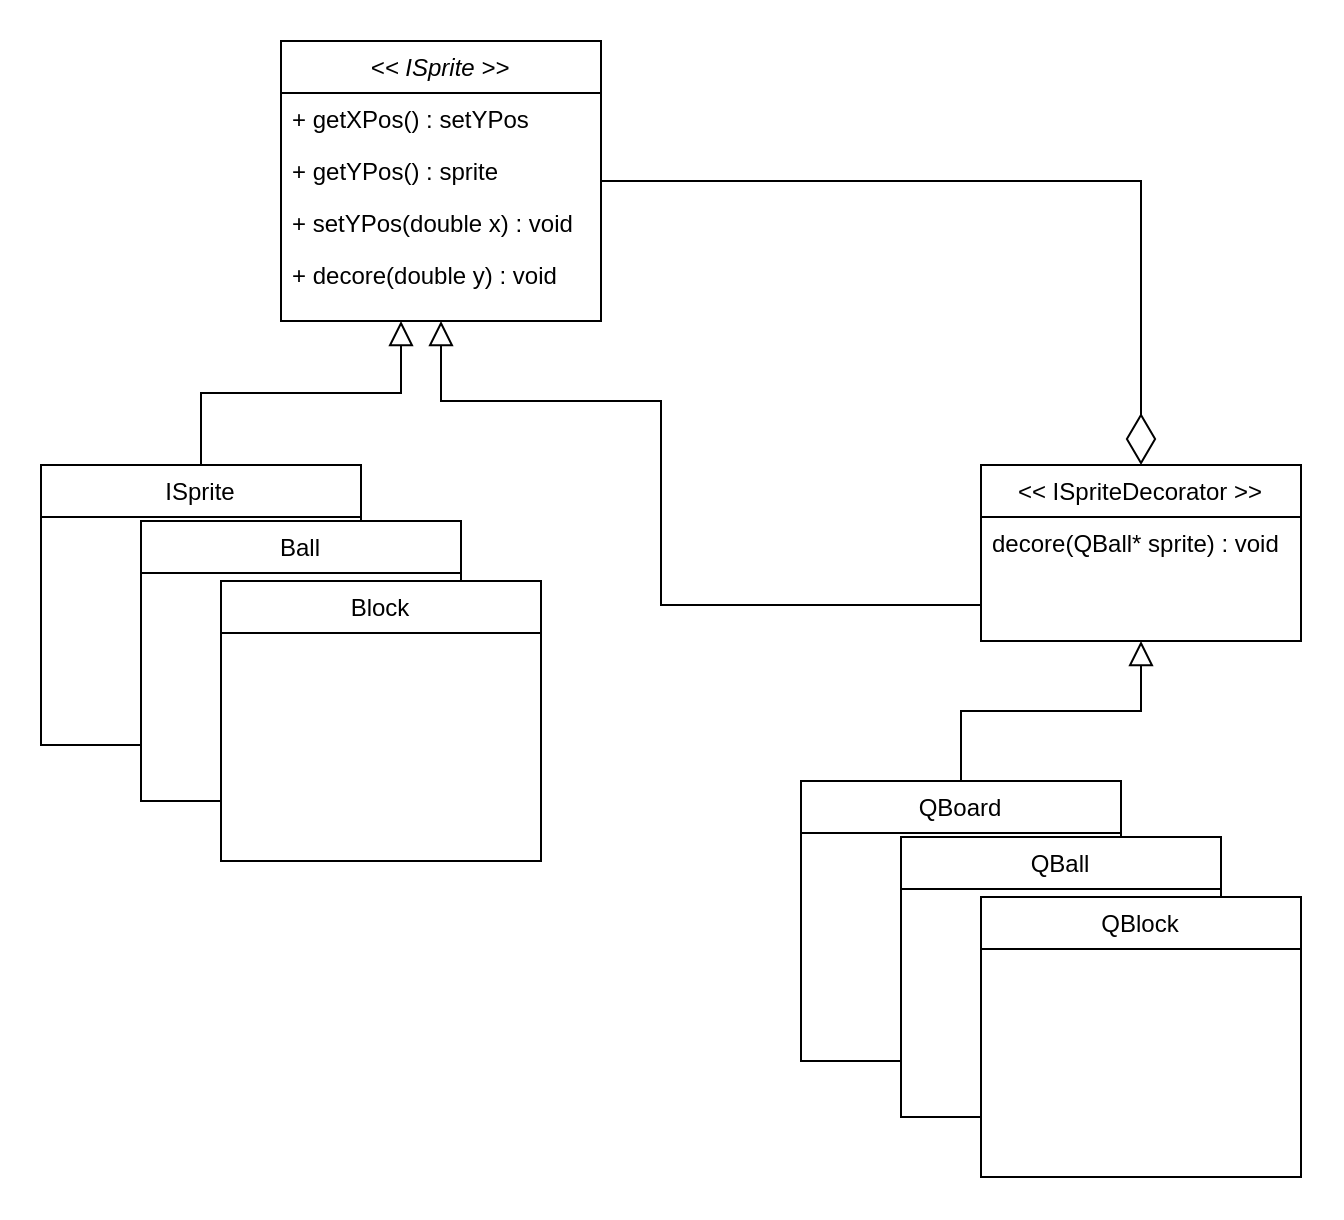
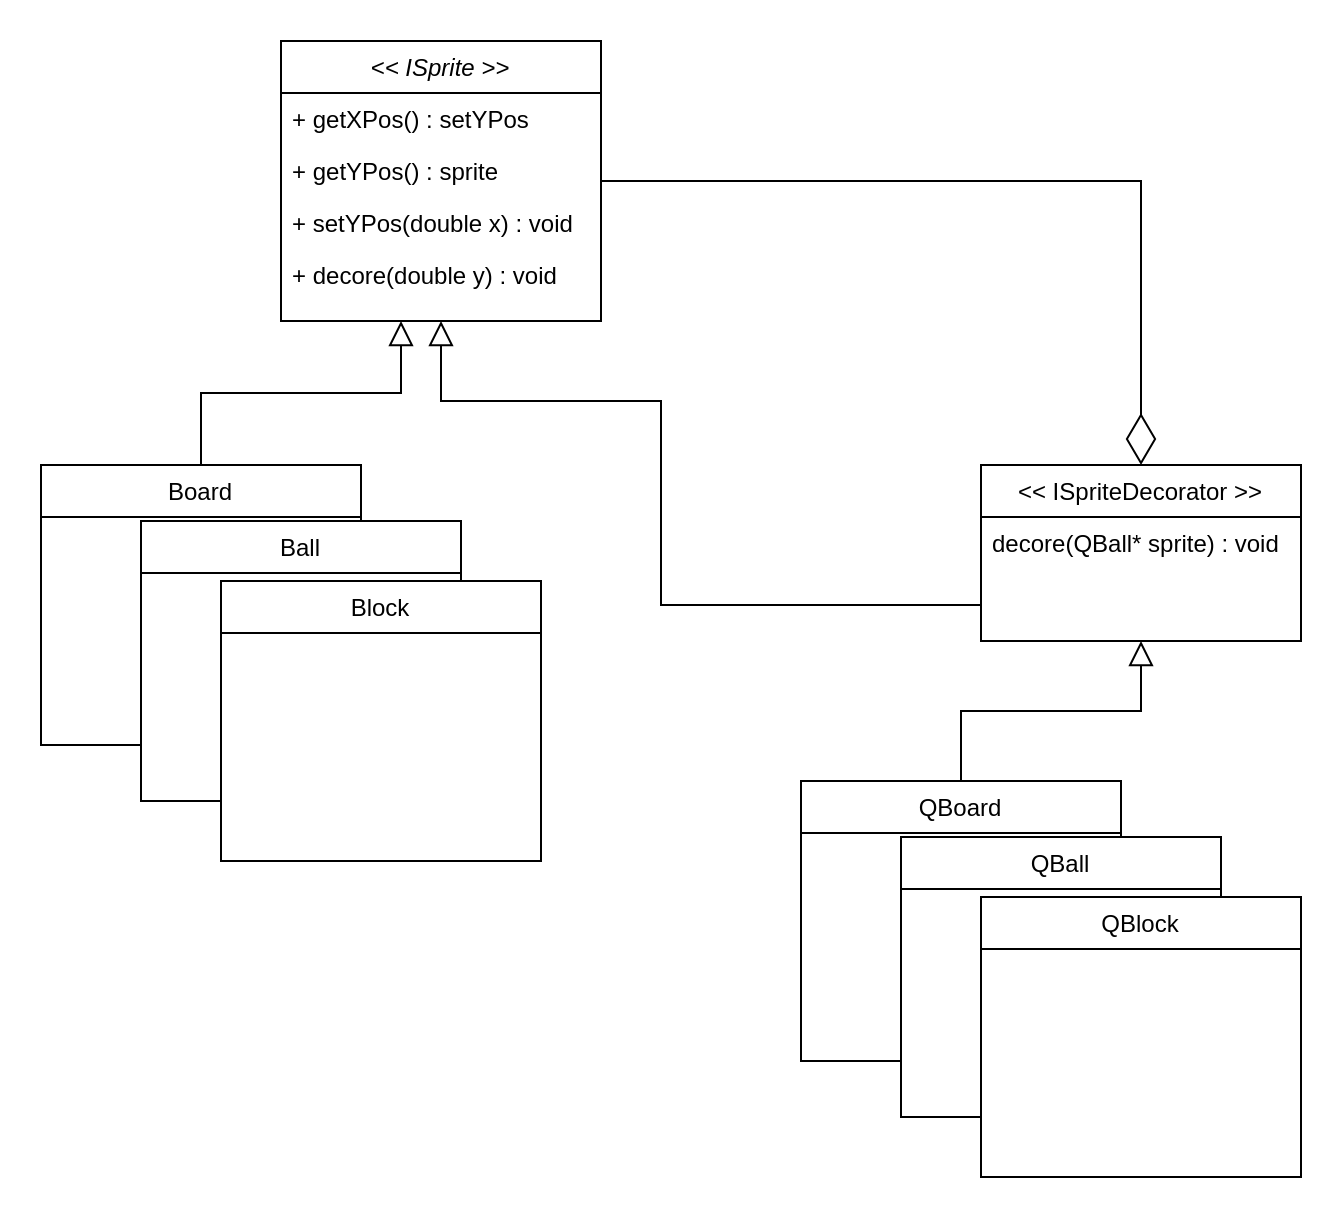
node "ISprite": label "ISprite" -> "Board"
